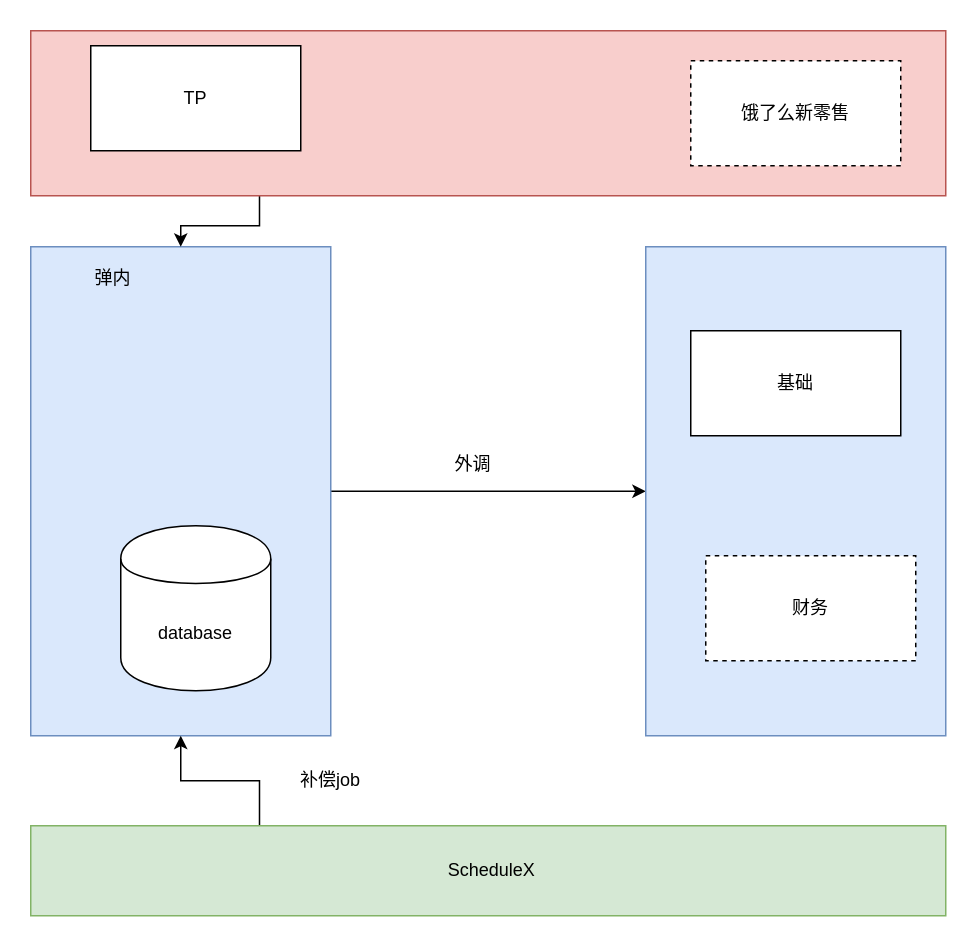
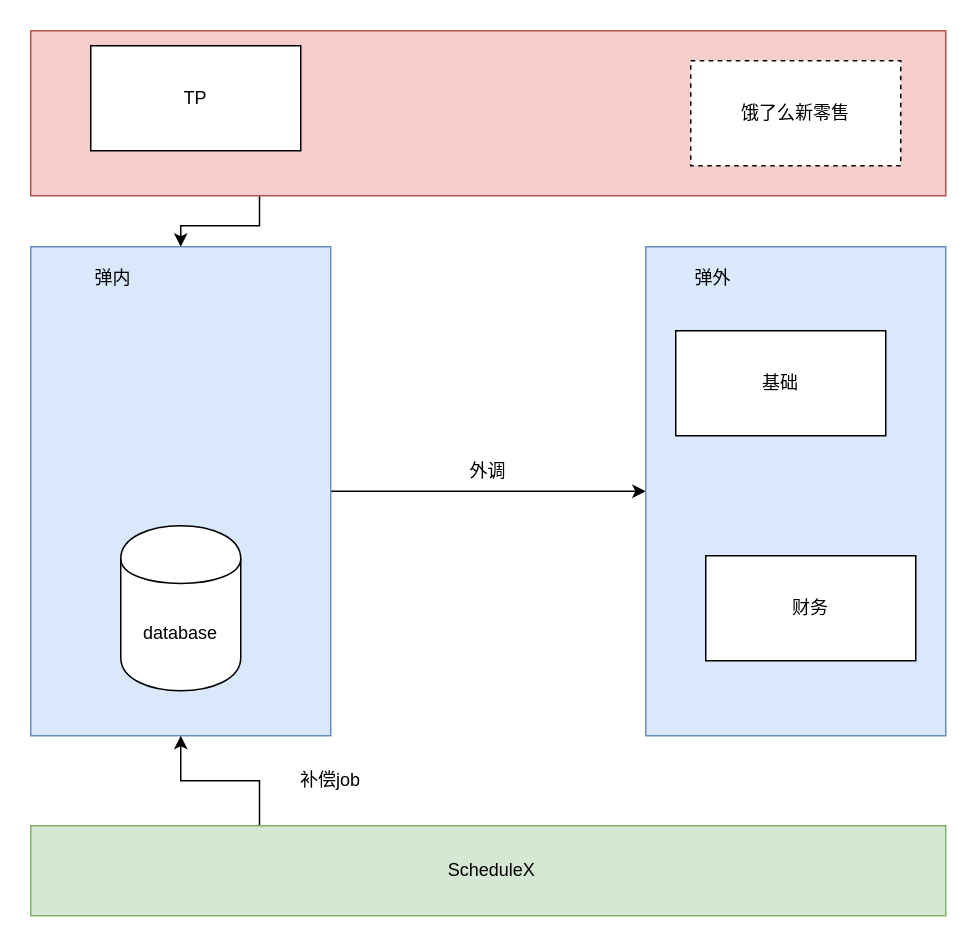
node "弹外": added
node "基础": moved (796, 383) -> (781, 383)
node "外调": moved (473, 464) -> (488, 472)
node "database": size 150x165 -> 120x165
node "财务": style dashed -> solid
